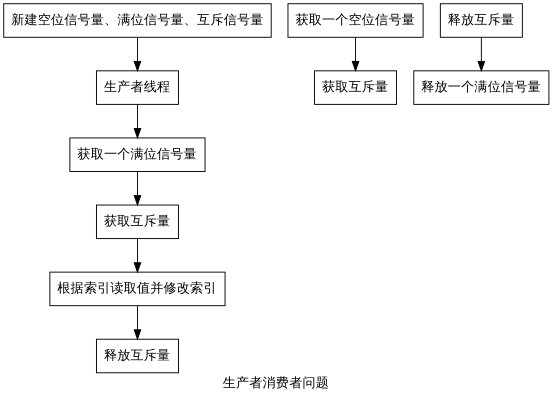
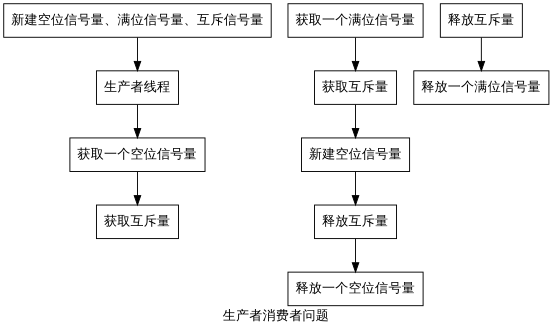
edge "生产者线程" -> "获取一个满位信号量": now "生产者线程" -> "获取一个空位信号量"
node "根据索引读取值并修改索引": label "根据索引读取值并修改索引" -> "新建空位信号量"
node "释放一个空位信号量": added
